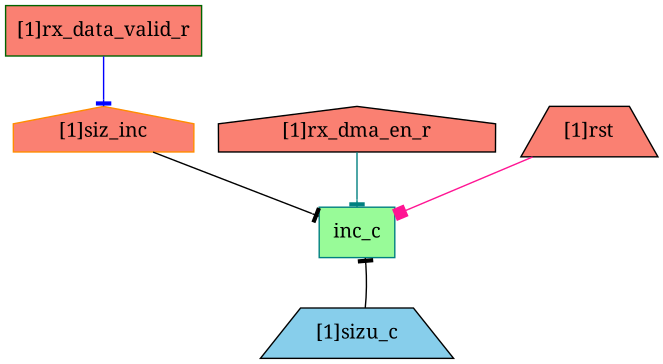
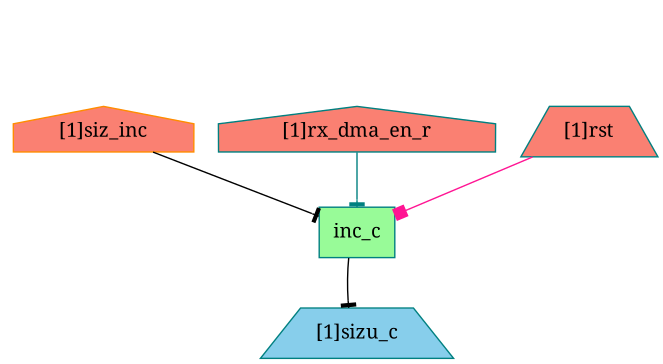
node "[1]rx_data_valid_r": removed
node "[1]rx_dma_en_r": color black -> teal
node "[1]rst": color black -> teal
edge "[1]sizu_c" -> "inc_c": reversed
node "[1]sizu_c": color black -> teal
